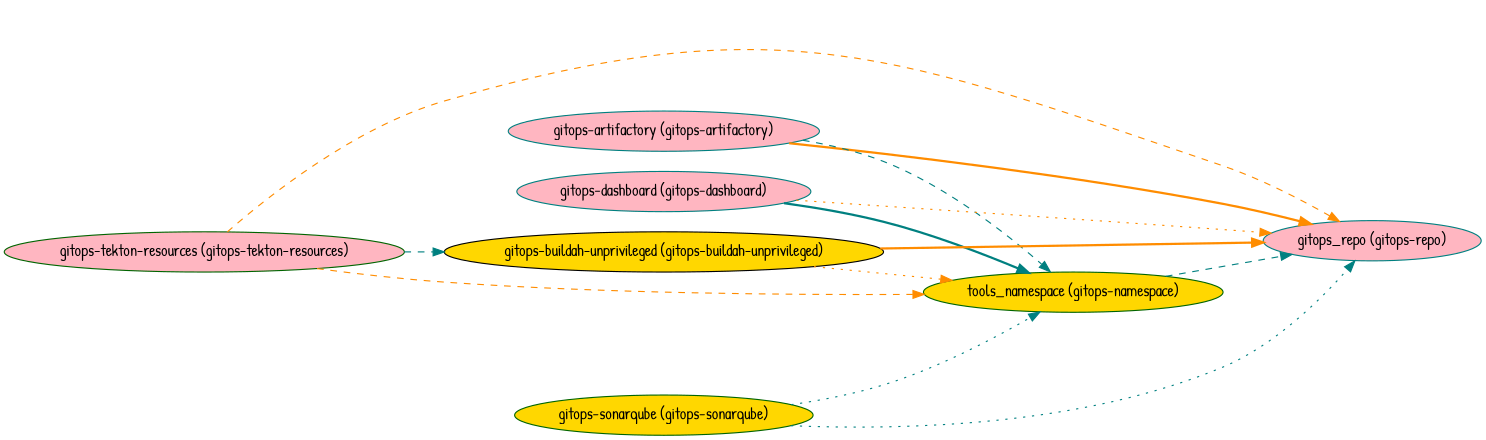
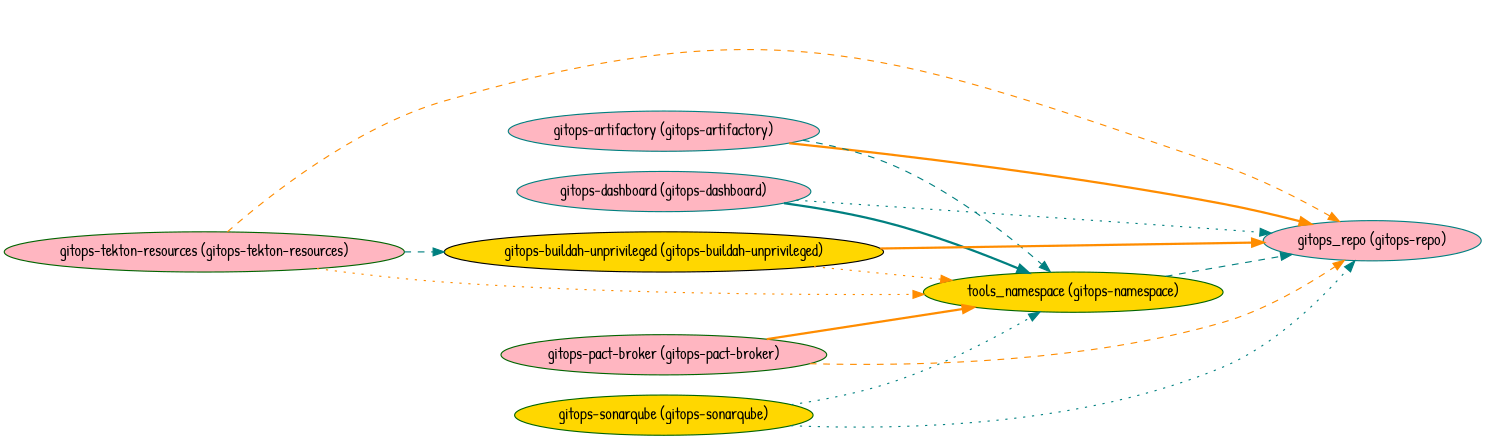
edge "gitops-dashboard (gitops-dashboard)" -> "gitops_repo (gitops-repo)": color darkorange -> teal
edge "gitops-tekton-resources (gitops-tekton-resources)" -> "tools_namespace (gitops-namespace)": style dashed -> dotted
node "gitops-pact-broker (gitops-pact-broker)": added
